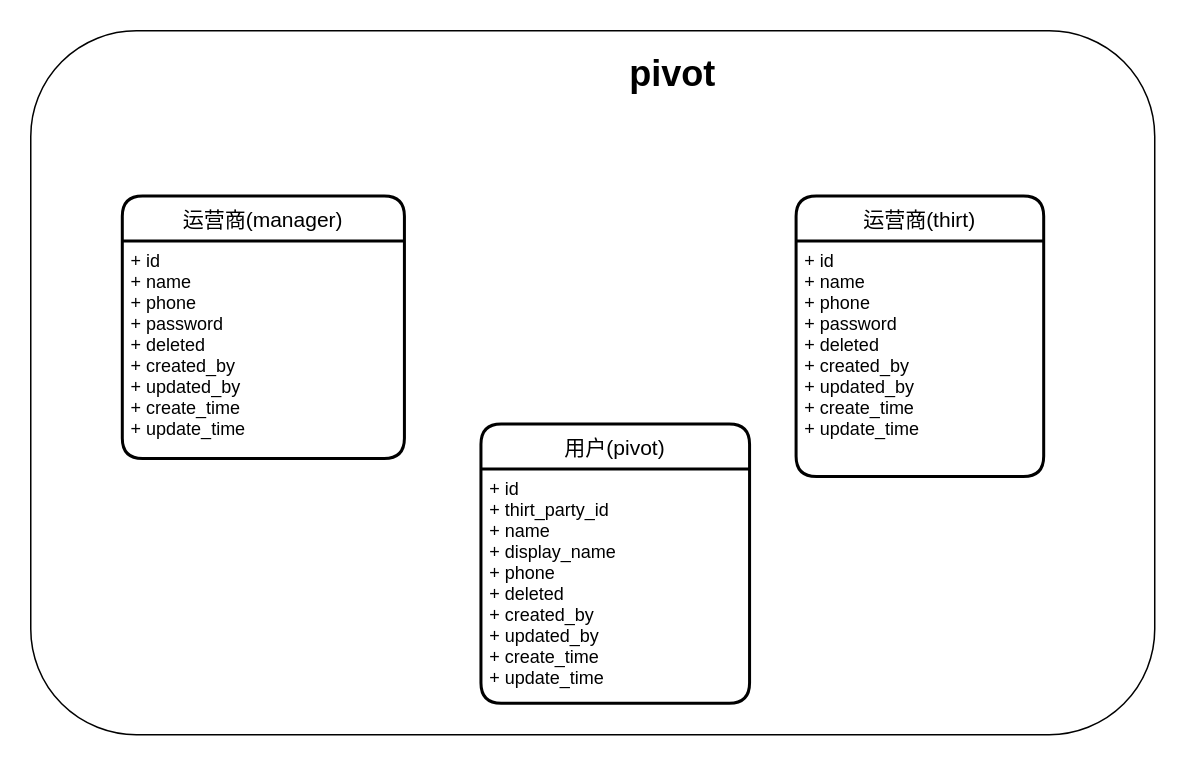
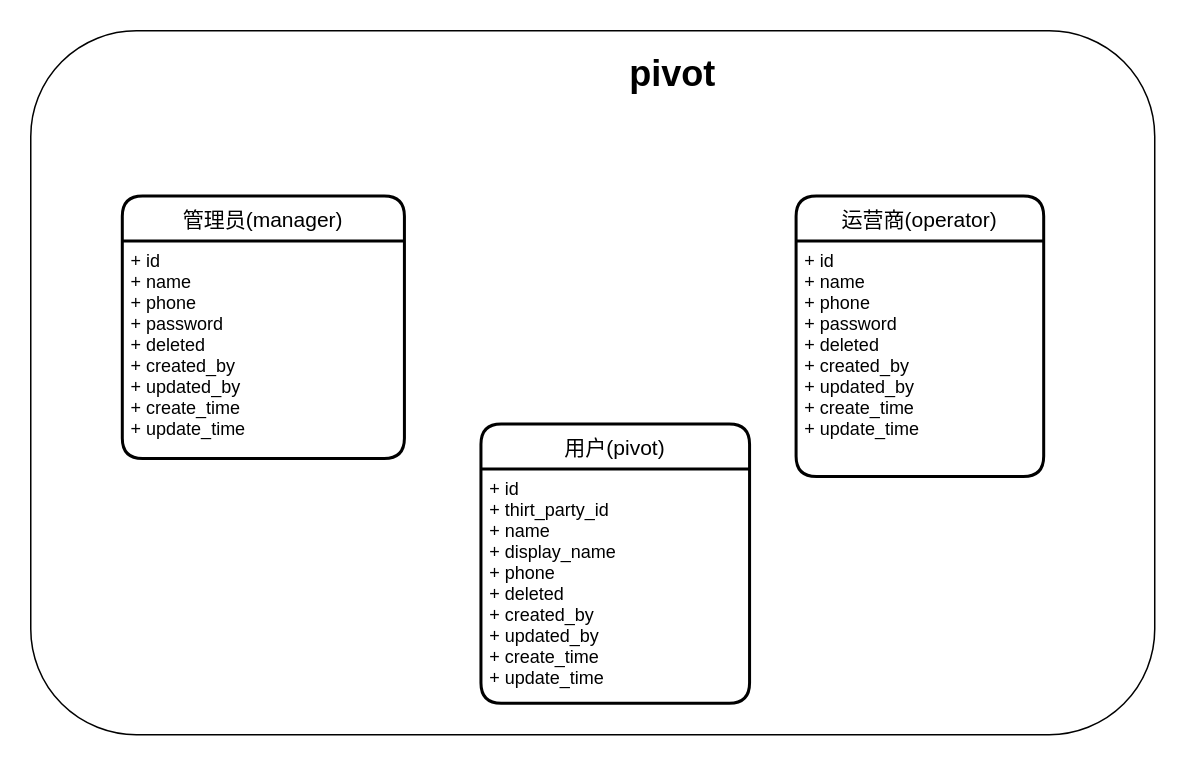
node "运营商(manager)": label "运营商(manager)" -> "管理员(manager)"
node "运营商(thirt)": label "运营商(thirt)" -> "运营商(operator)"
